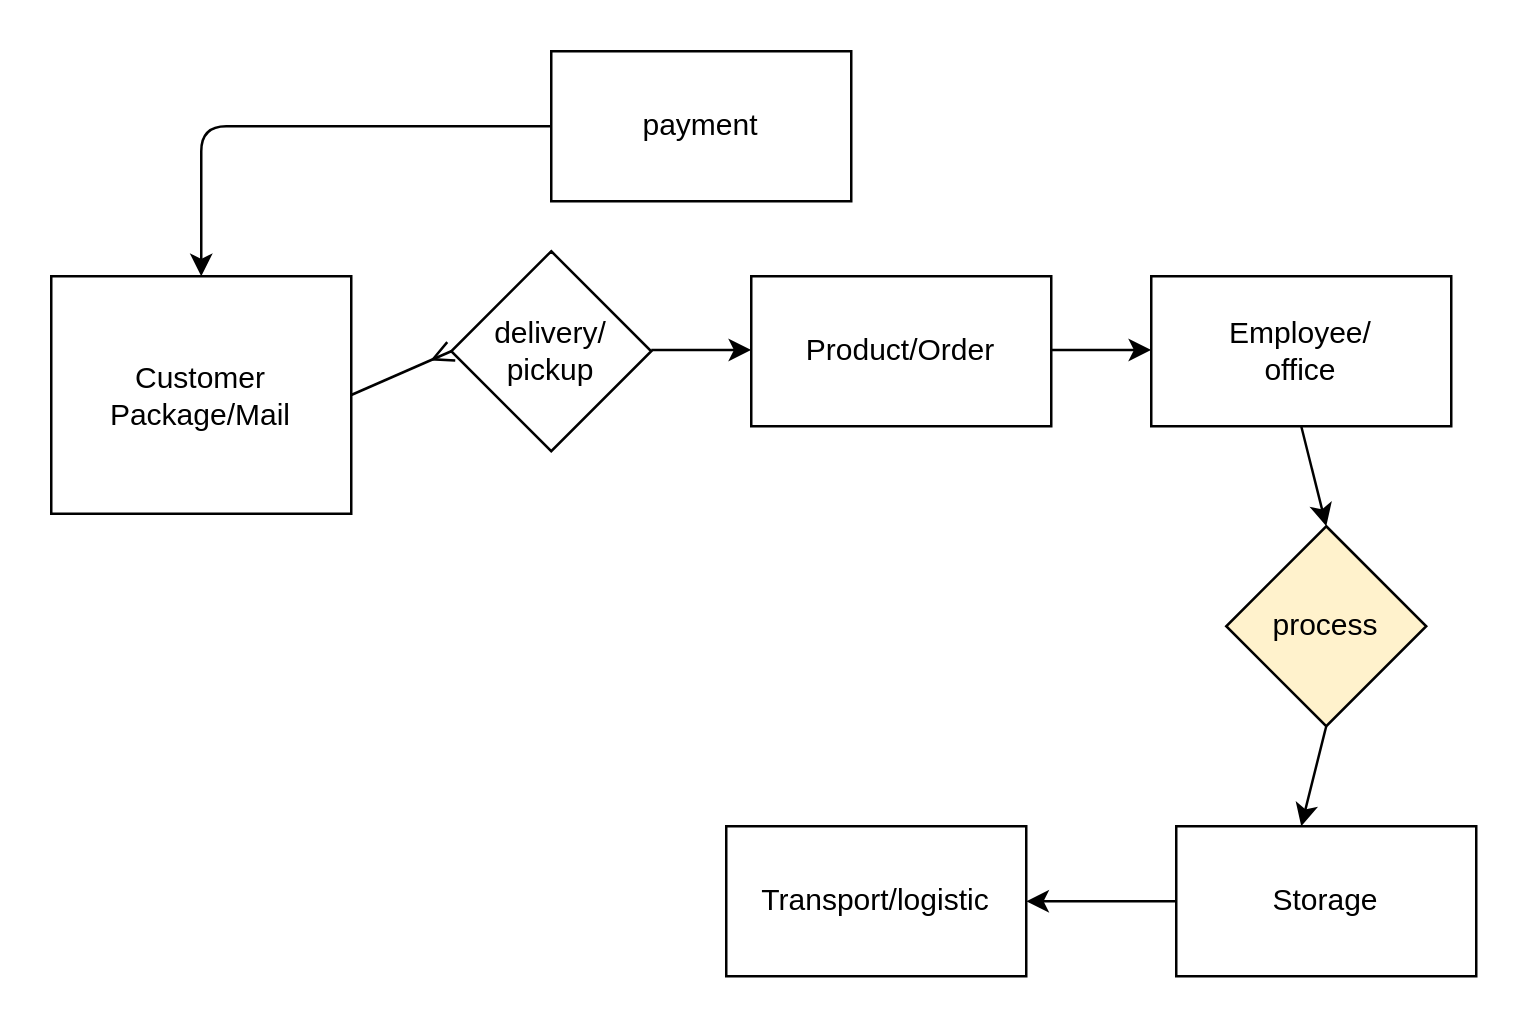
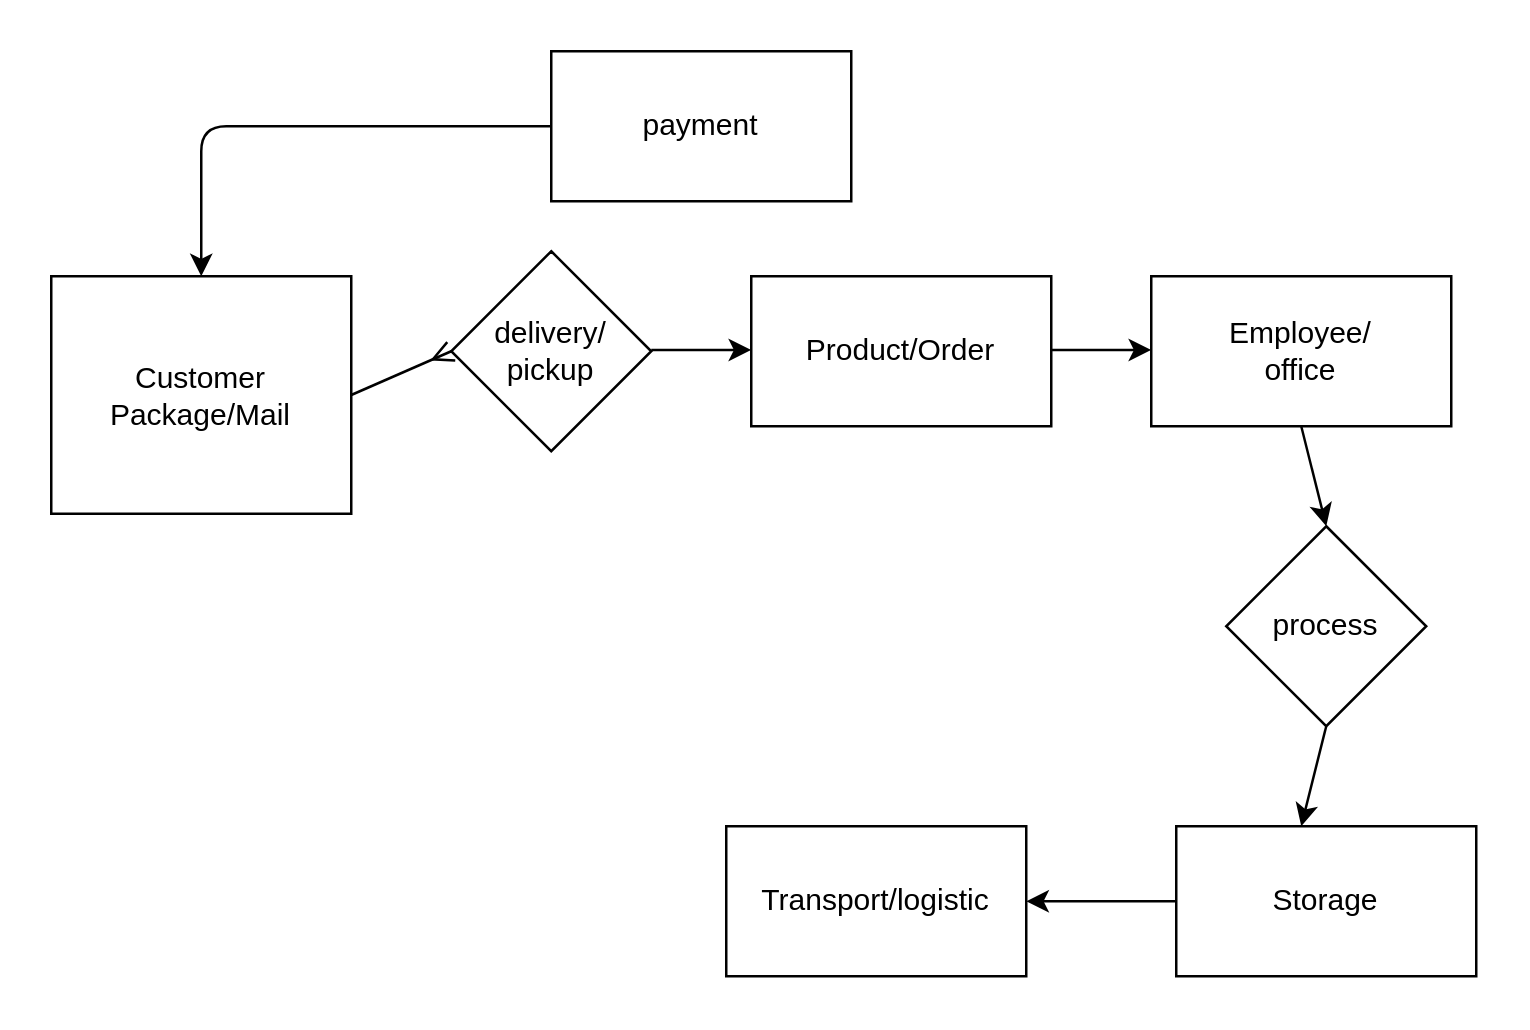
node "process": fillcolor #fff2cc -> #ffffff
